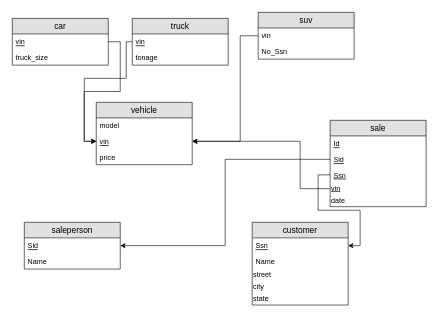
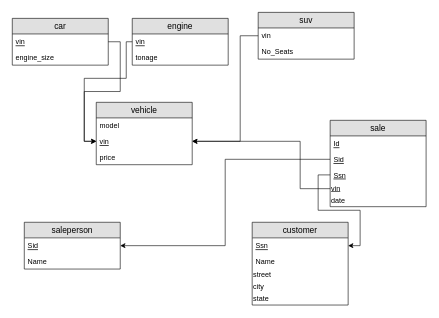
node "truck": label "truck" -> "engine"
node "No_Ssn": label "No_Ssn" -> "No_Seats"
node "truck_size": label "truck_size" -> "engine_size"
